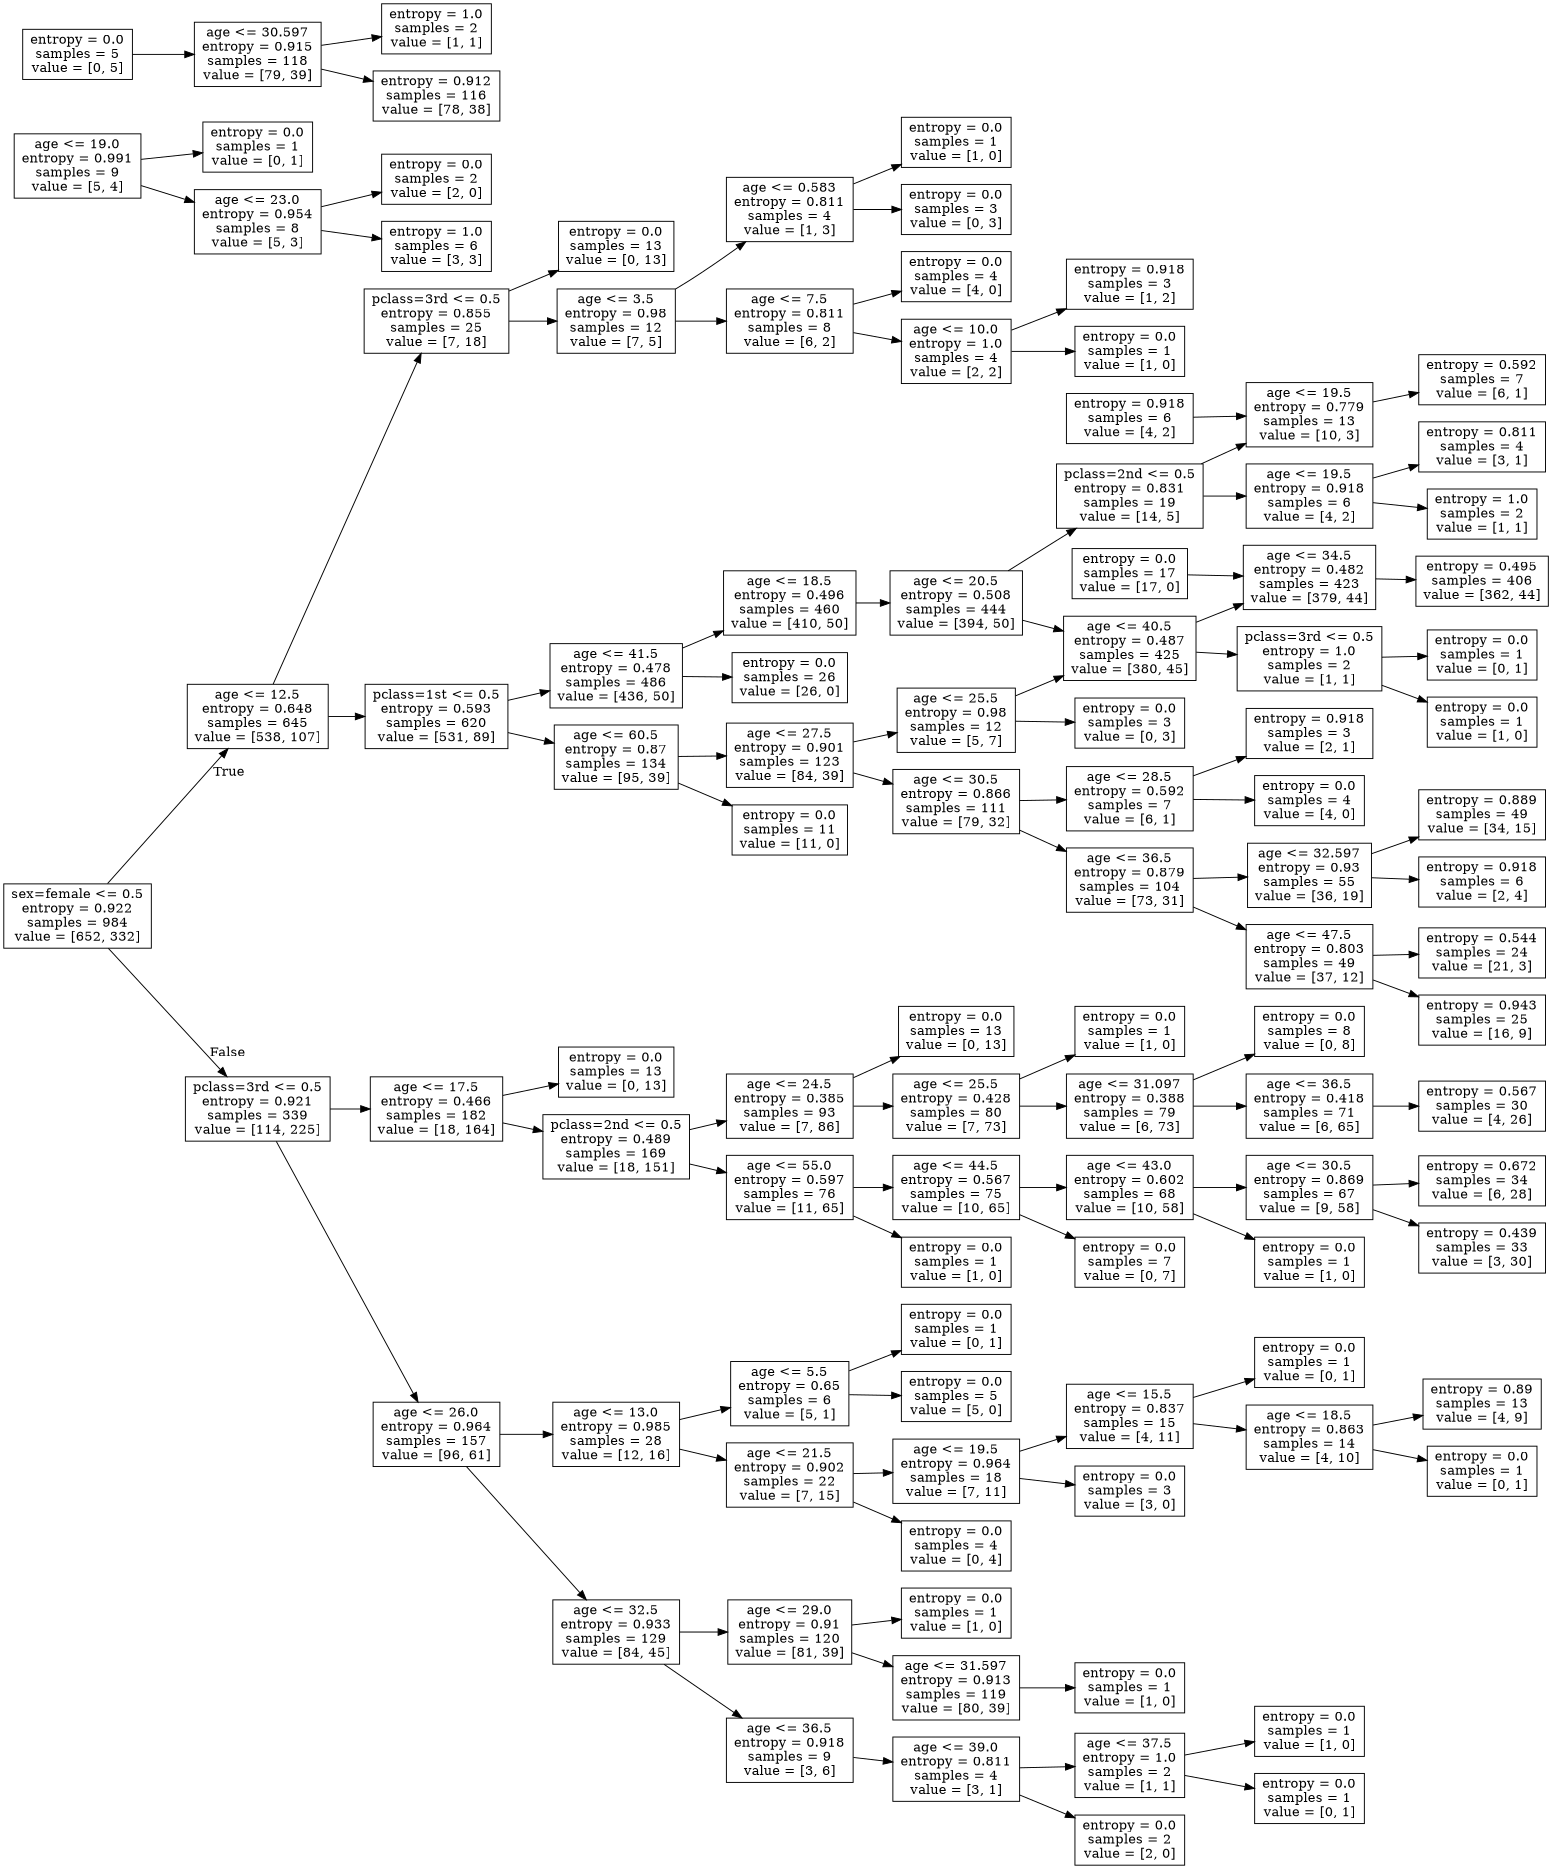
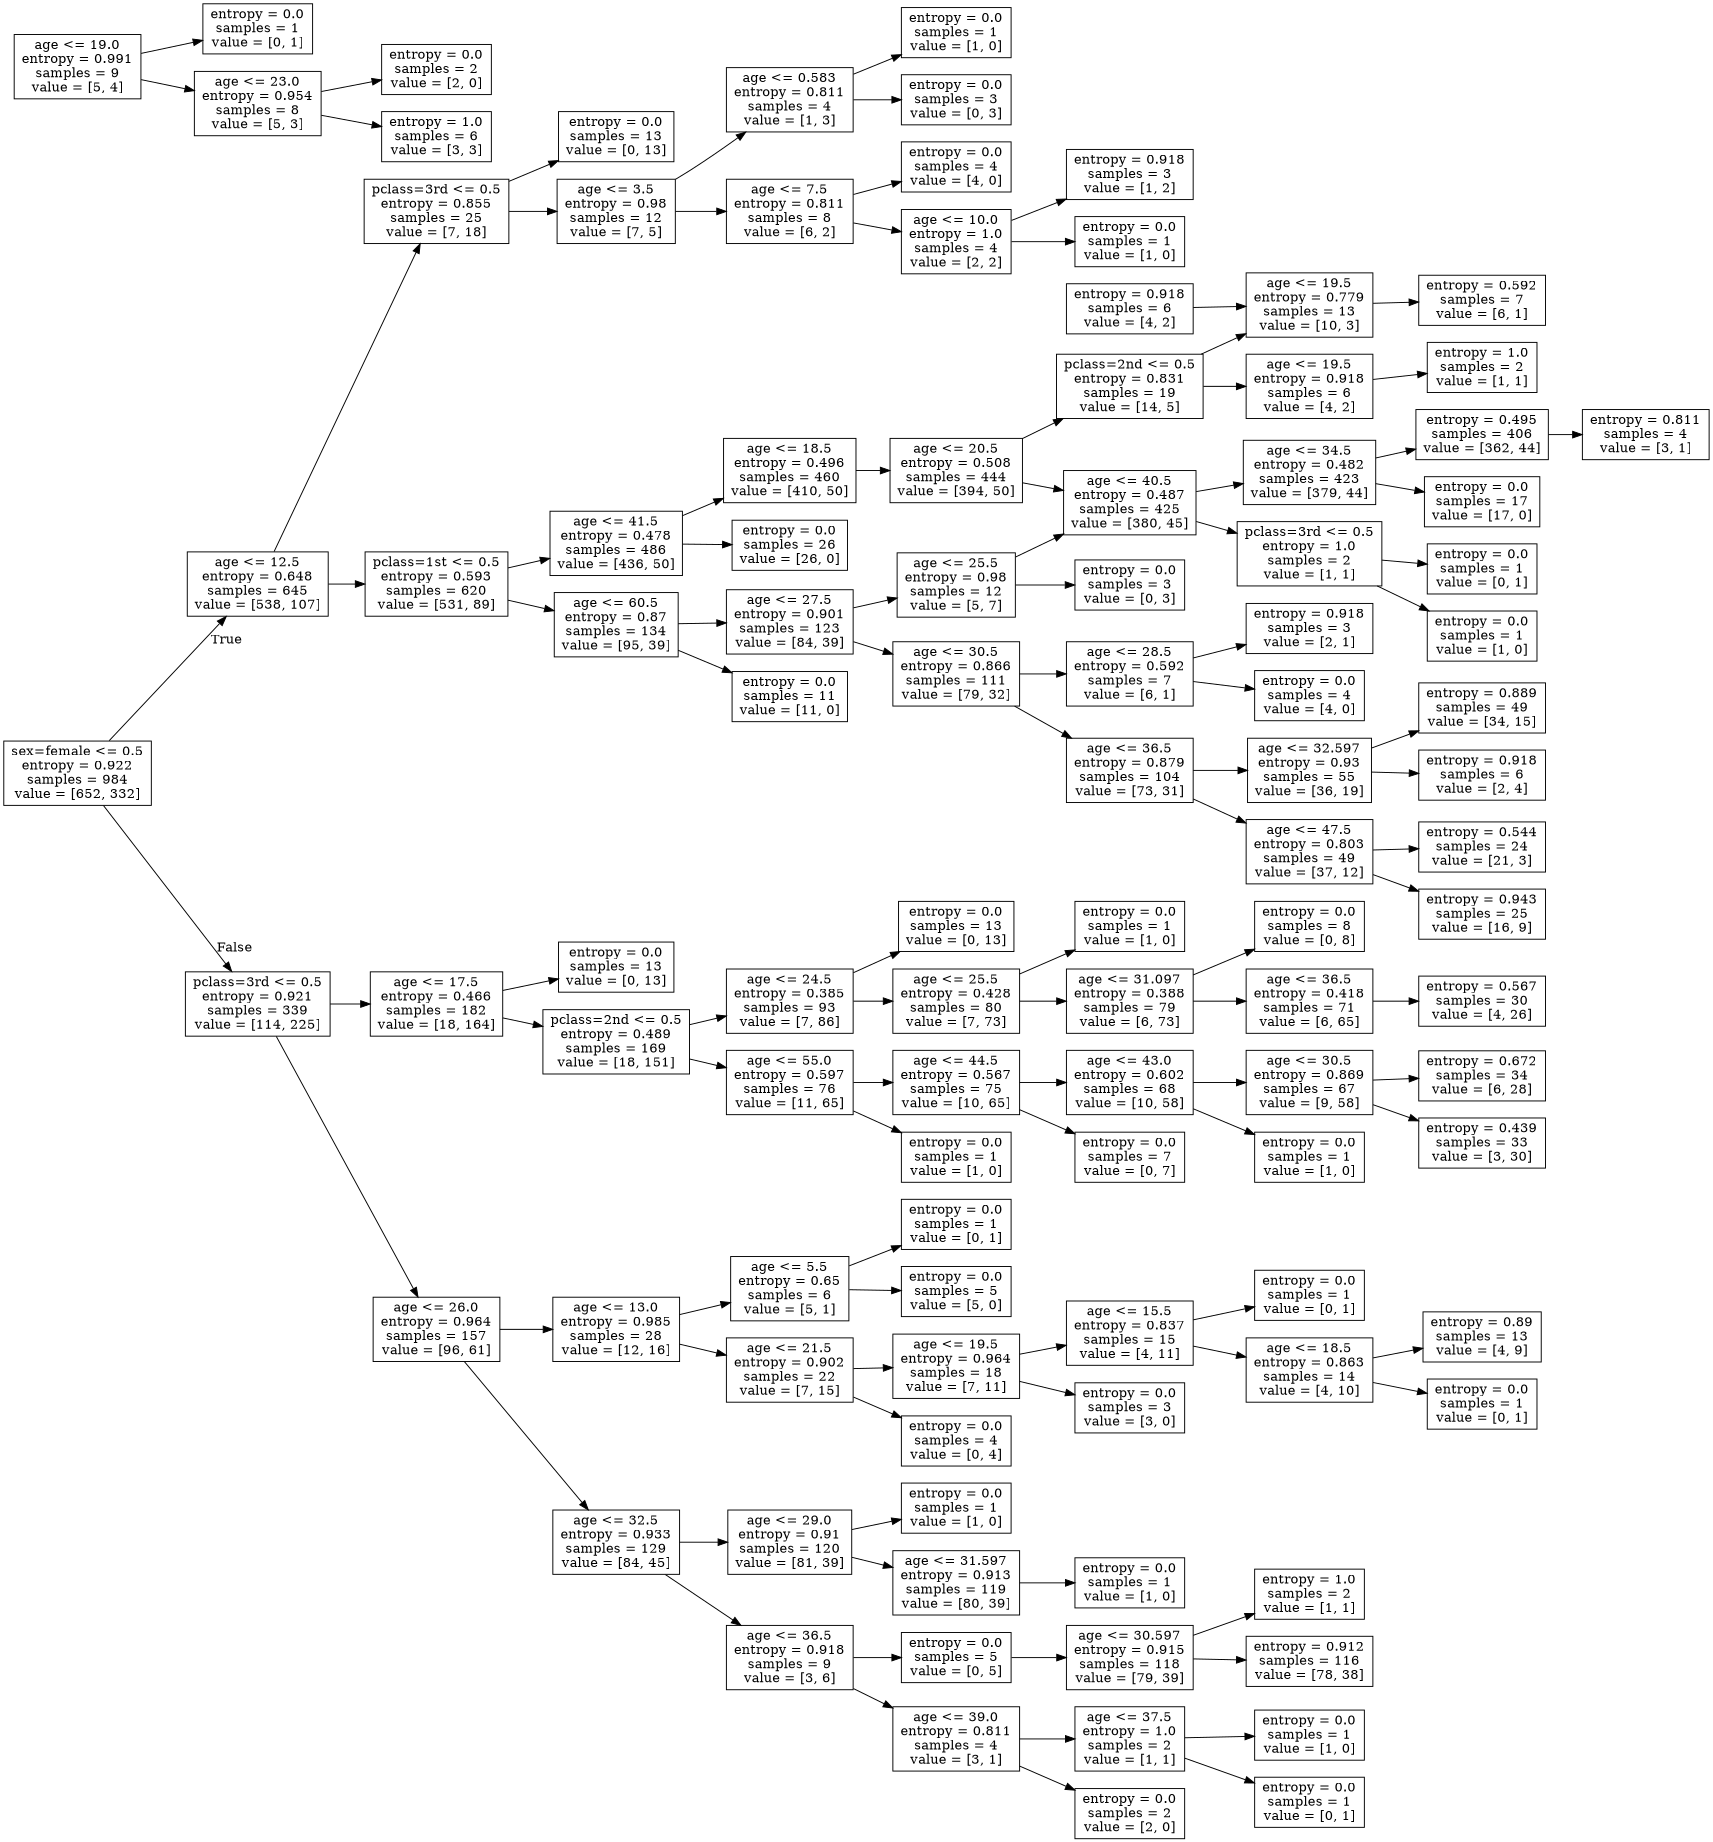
edge "age <= 19.5 entropy = 0.918 samples = 6 value = [4, 2]" -> "entropy = 0.811 samples = 4 value = [3, 1]": now "entropy = 0.495 samples = 406 value = [362, 44]" -> "entropy = 0.811 samples = 4 value = [3, 1]"
edge "entropy = 0.0 samples = 17 value = [17, 0]" -> "age <= 34.5 entropy = 0.482 samples = 423 value = [379, 44]": reversed
edge "age <= 36.5 entropy = 0.918 samples = 9 value = [3, 6]" -> "entropy = 0.0 samples = 5 value = [0, 5]": added
